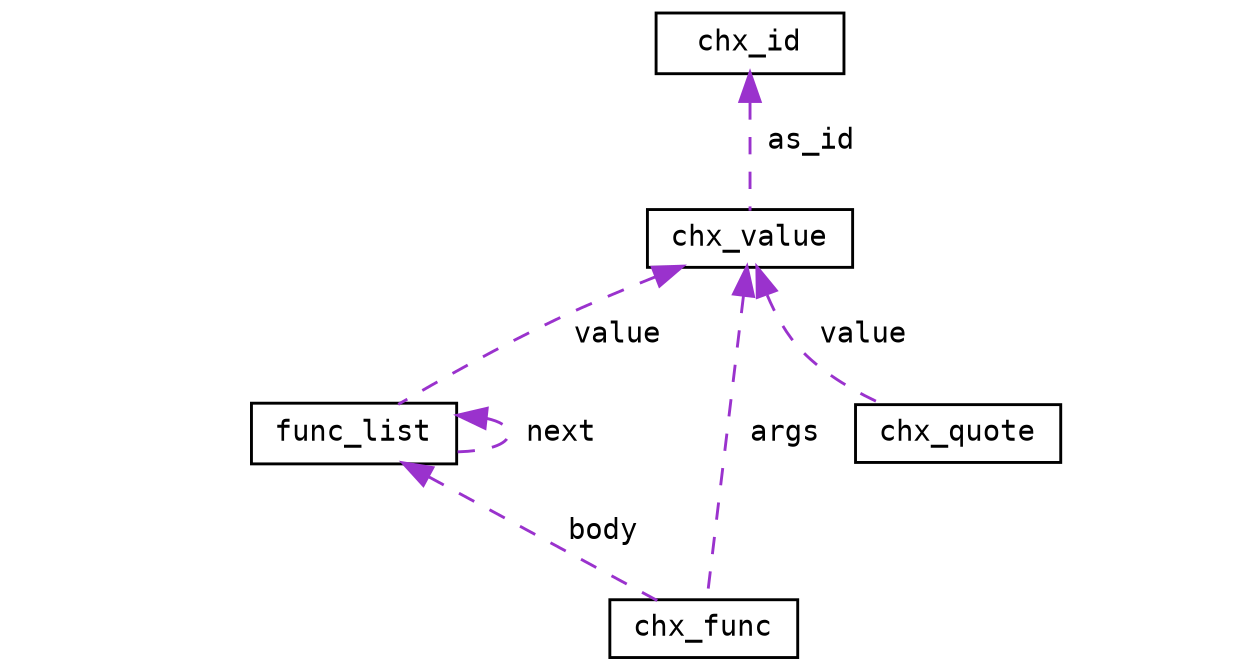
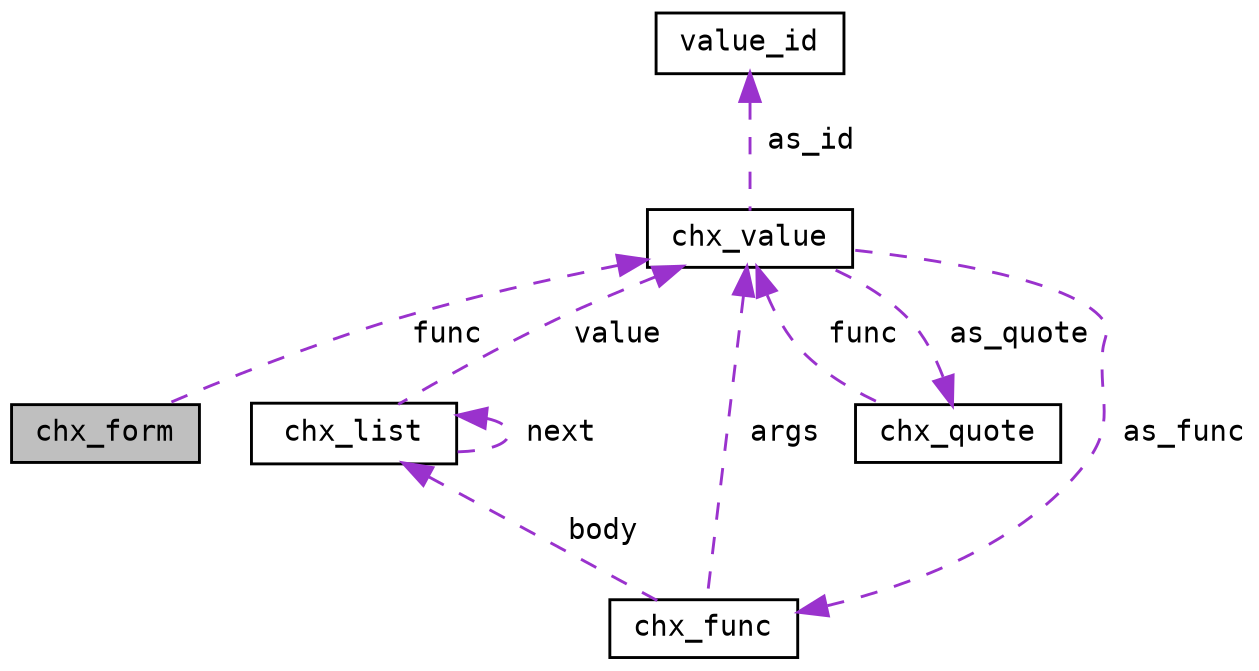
node "chx_id": label "chx_id" -> "value_id"
edge "chx_value" -> "chx_quote": added, label "as_quote"
edge "chx_quote" -> "chx_value": label " value" -> " func"
edge "chx_value" -> "chx_func": added, label "as_func"
node "chx_form": added
node "func_list": label "func_list" -> "chx_list"
